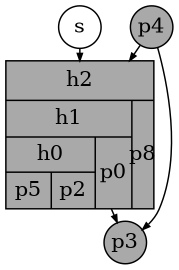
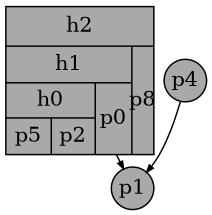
node "s": removed
edge "p4" -> "h2": removed
node "p3": label "p3" -> "p1"
